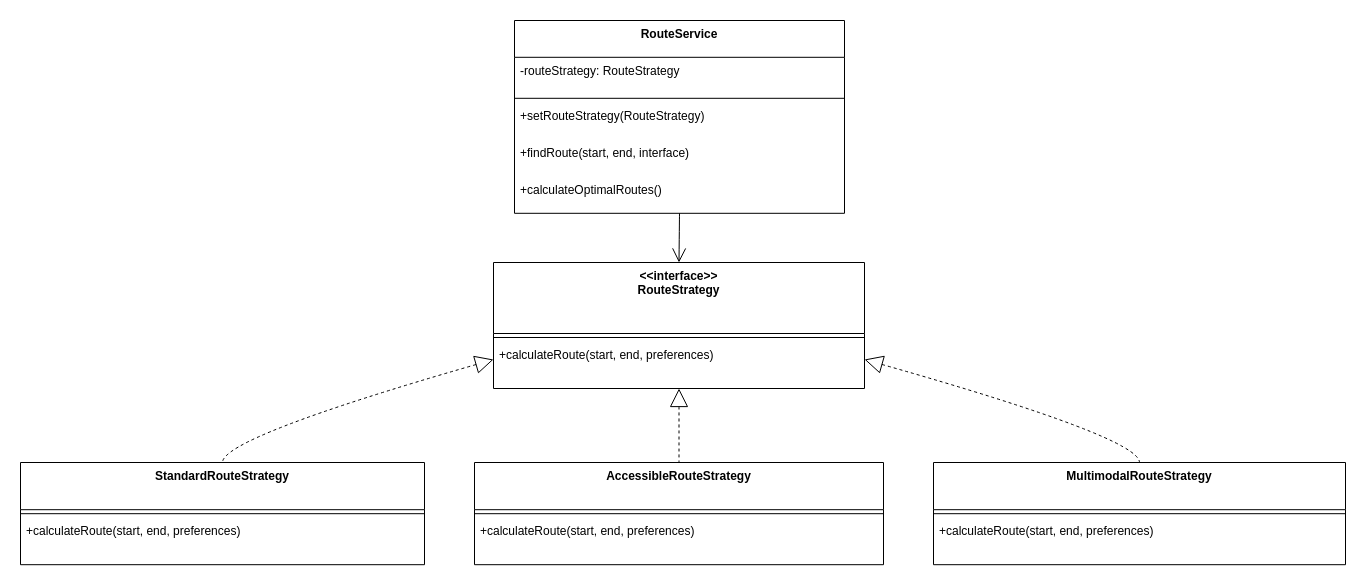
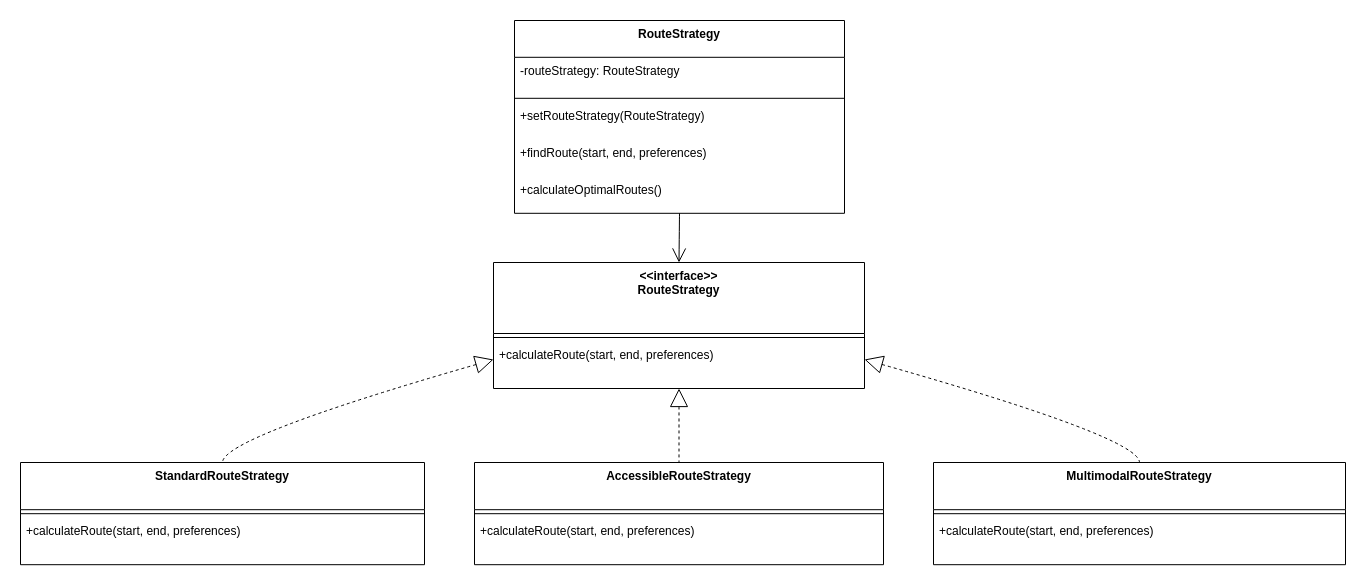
node "RouteService": label "RouteService" -> "RouteStrategy"
node "+findRoute(start, end, interface)": label "+findRoute(start, end, interface)" -> "+findRoute(start, end, preferences)"
